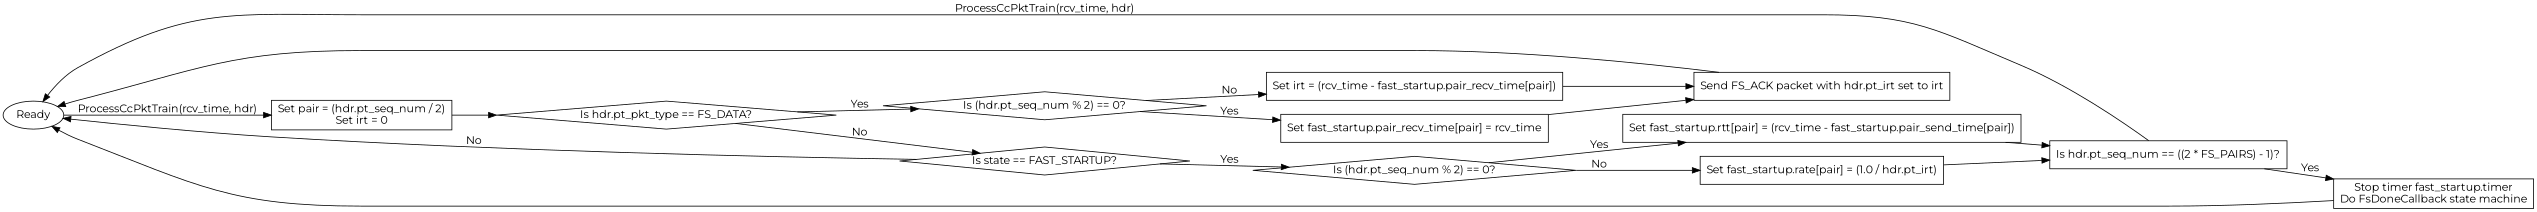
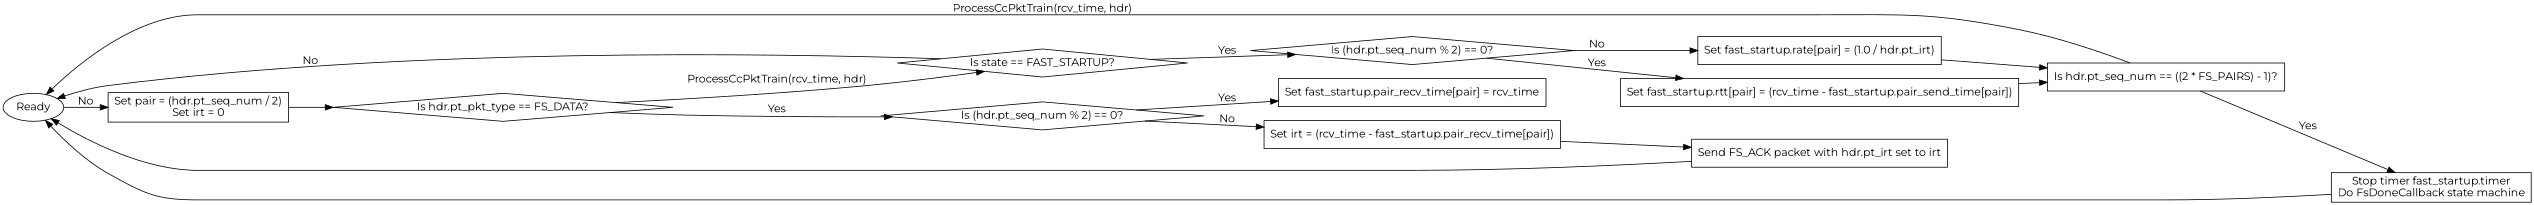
edge "Set fast_startup.pair_recv_time[pair] = rcv_time" -> "Send FS_ACK packet with hdr.pt_irt set to irt": removed
edge "Ready" -> "Set pair = (hdr.pt_seq_num / 2) Set irt = 0": label "ProcessCcPktTrain(rcv_time, hdr)" -> "No"
edge "Is hdr.pt_pkt_type == FS_DATA?" -> "Is state == FAST_STARTUP?": label "No" -> "ProcessCcPktTrain(rcv_time, hdr)"
